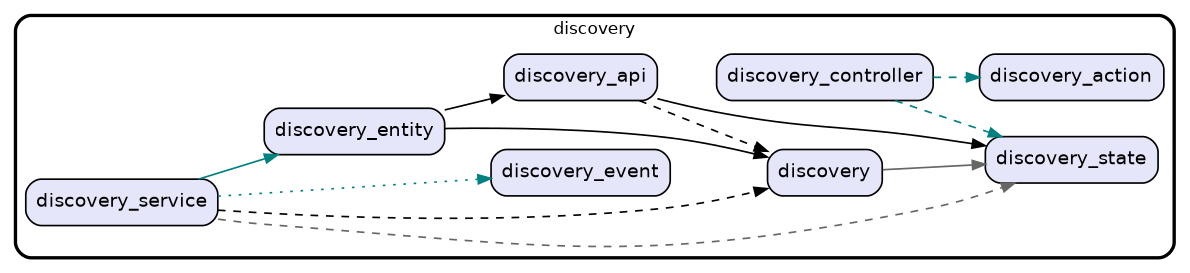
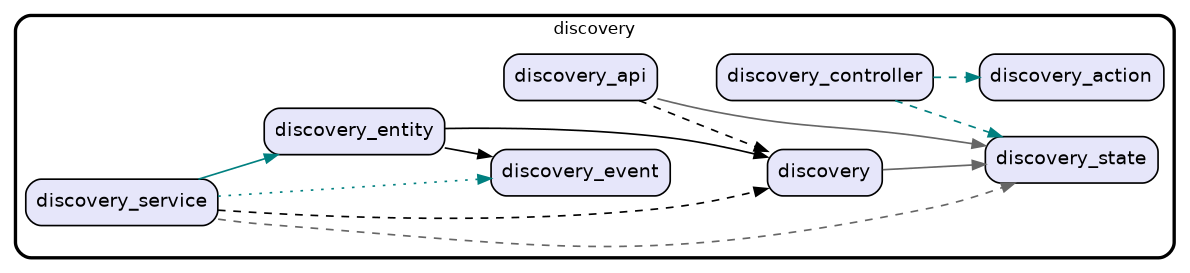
edge "discovery_entity" -> "discovery_api": now "discovery_entity" -> "discovery_event"
edge "discovery_api" -> "discovery_state": color black -> gray40
